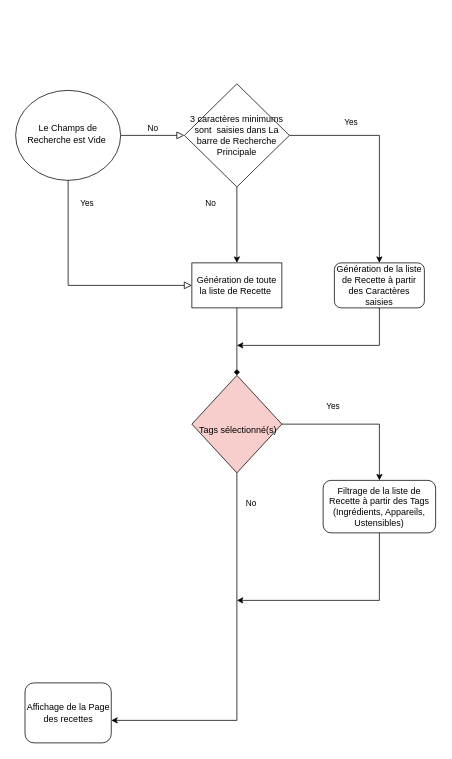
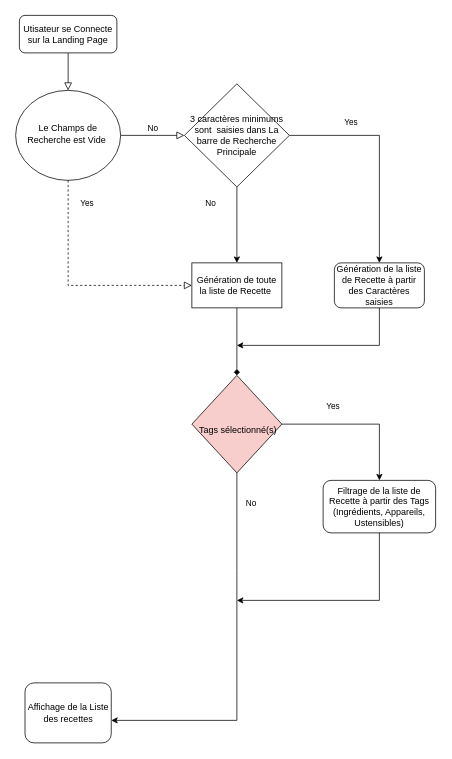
node "Utisateur se Connecte sur la Landing Page": added
edge "Utisateur se Connecte sur la Landing Page" -> "Le Champs de Recherche est Vide": added
edge "Le Champs de Recherche est Vide" -> "Génération de toute la liste de Recette": style solid -> dashed
node "Affichage de la Page des recettes": label "Affichage de la Page des recettes" -> "Affichage de la Liste des recettes"
